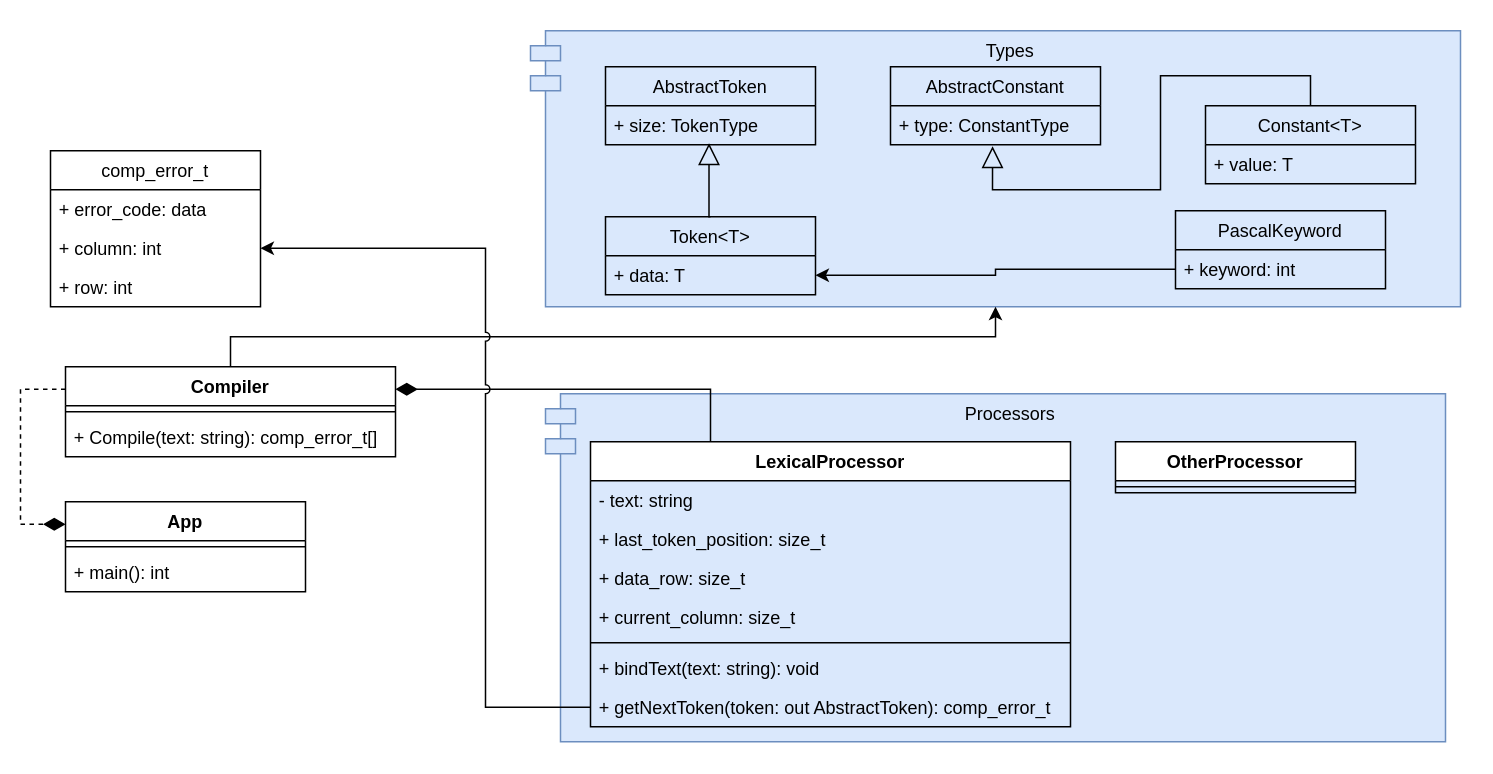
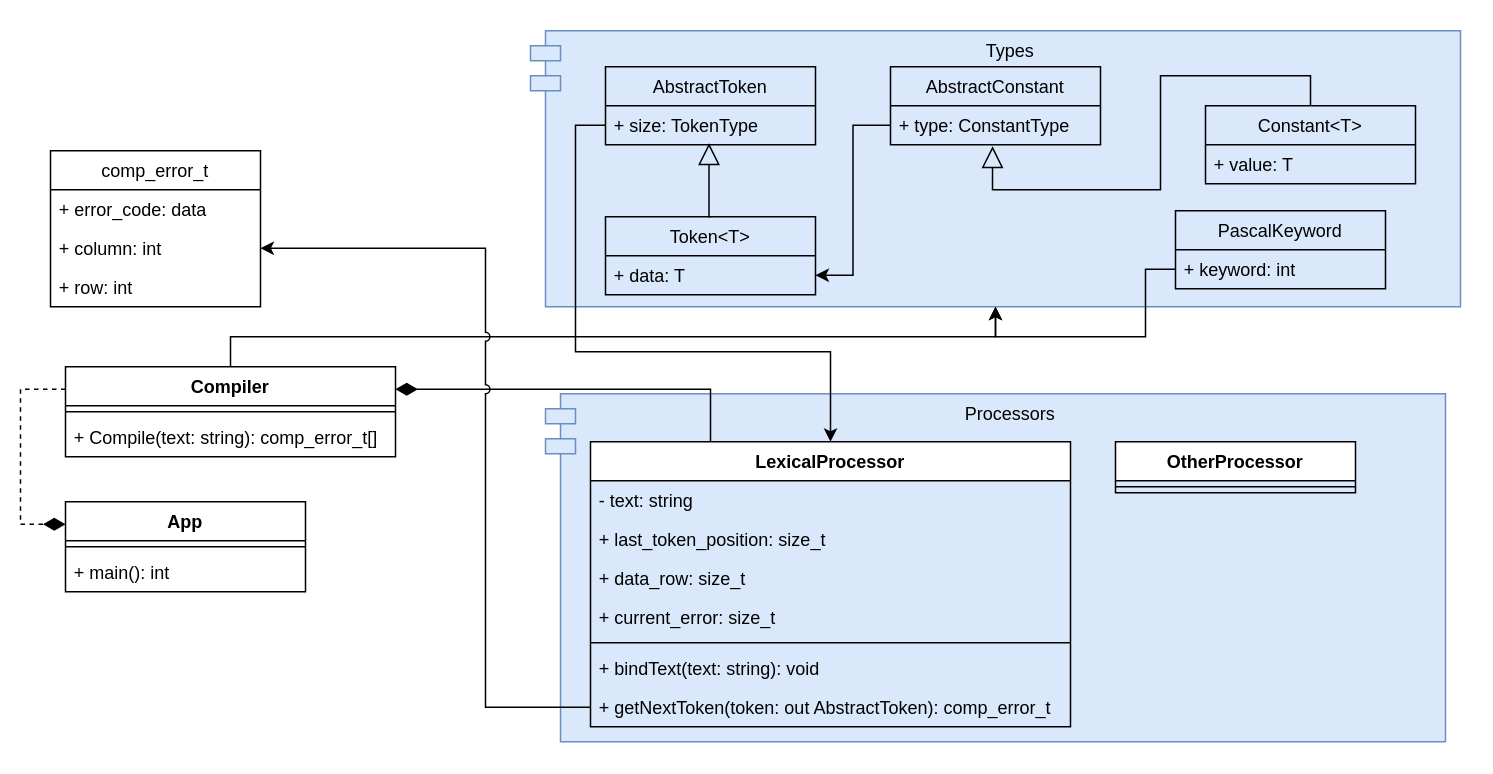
edge "+ type: ConstantType" -> "+ data: T": added
edge "+ keyword: int" -> "+ data: T": now "+ keyword: int" -> "Types"
edge "+ size: TokenType" -> "LexicalProcessor": added
node "+ current_column: size_t": label "+ current_column: size_t" -> "+ current_error: size_t"
